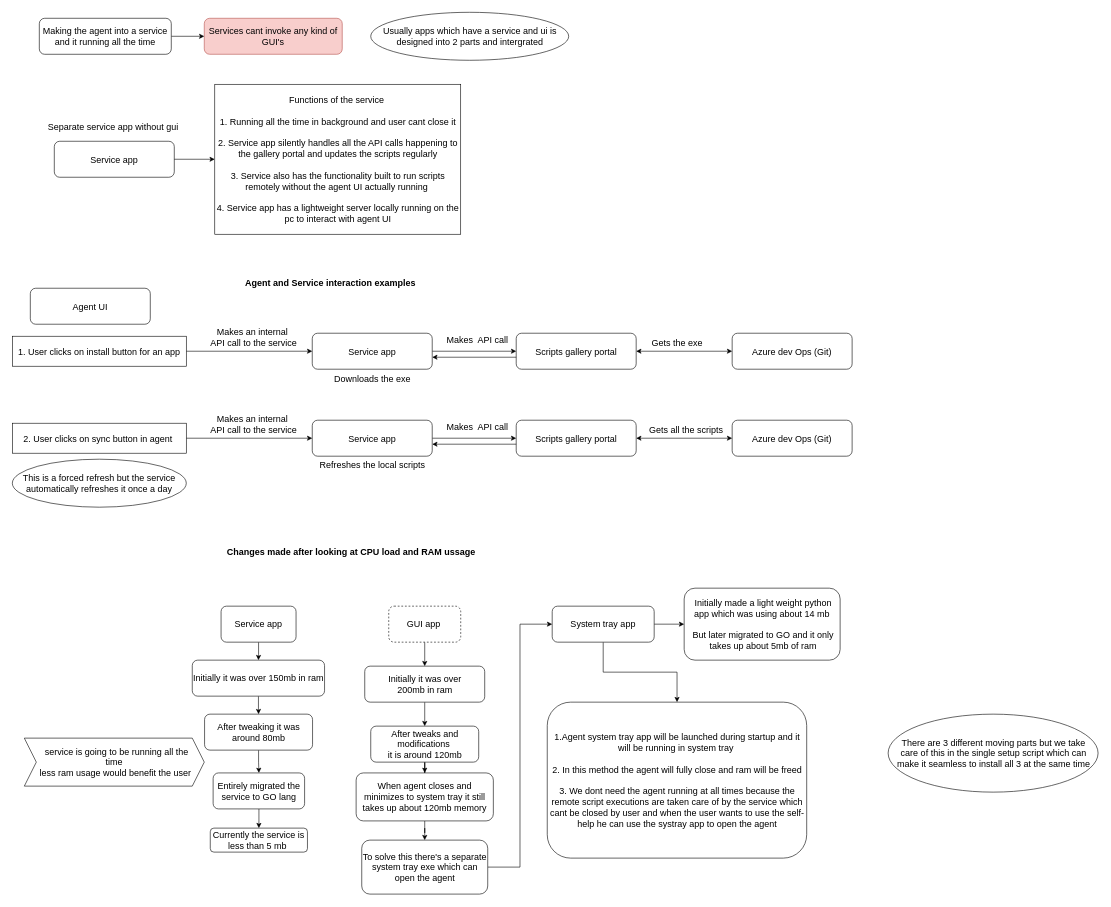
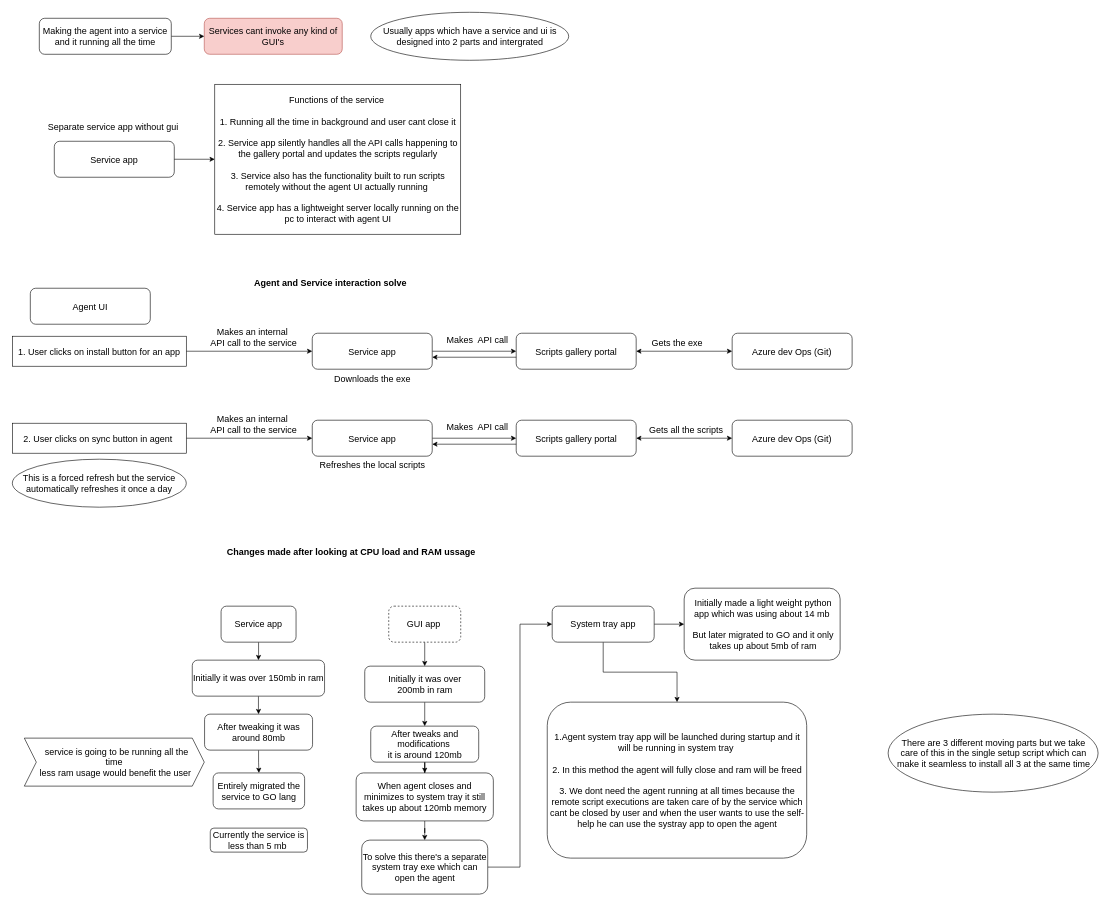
node "Agent and Service interaction examples": label "Agent and Service interaction examples" -> "Agent and Service interaction solve"
edge "Entirely migrated the service to GO lang" -> "Currently the service is less than 5 mb": removed
